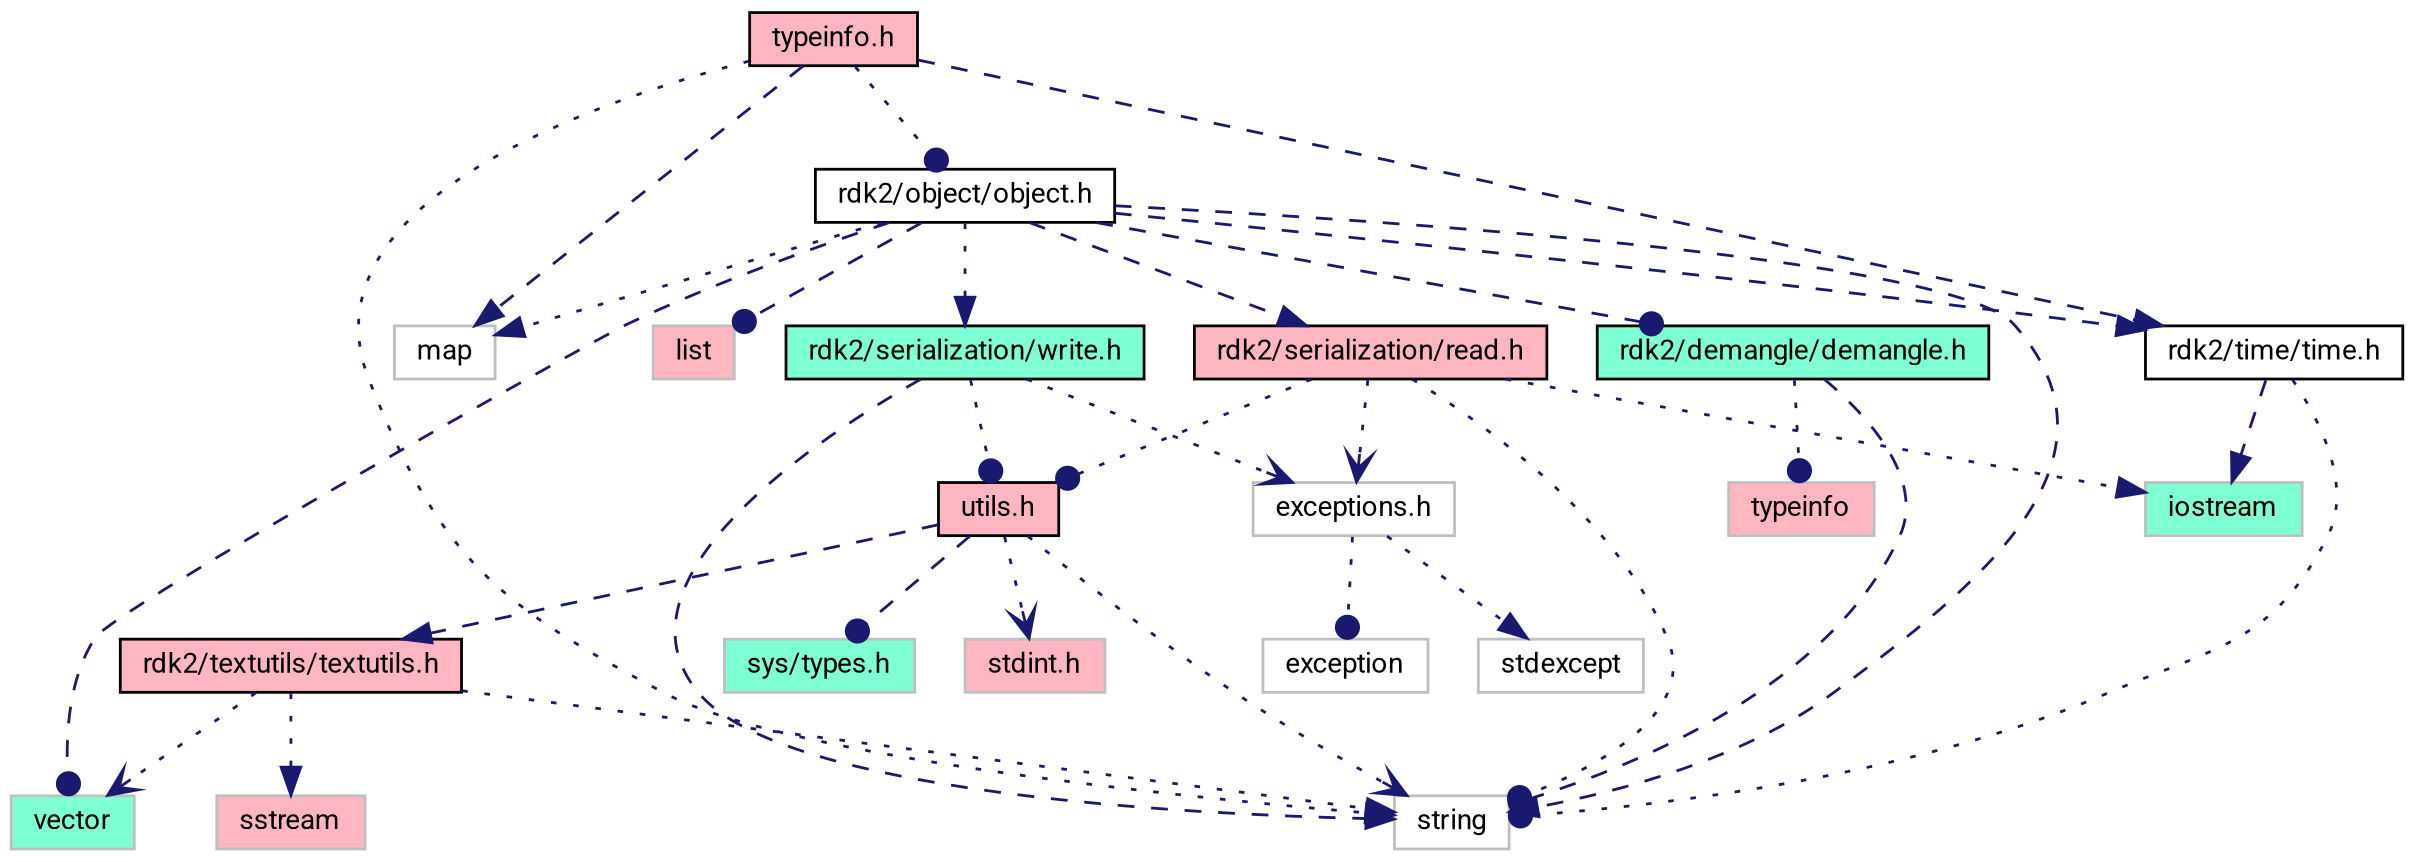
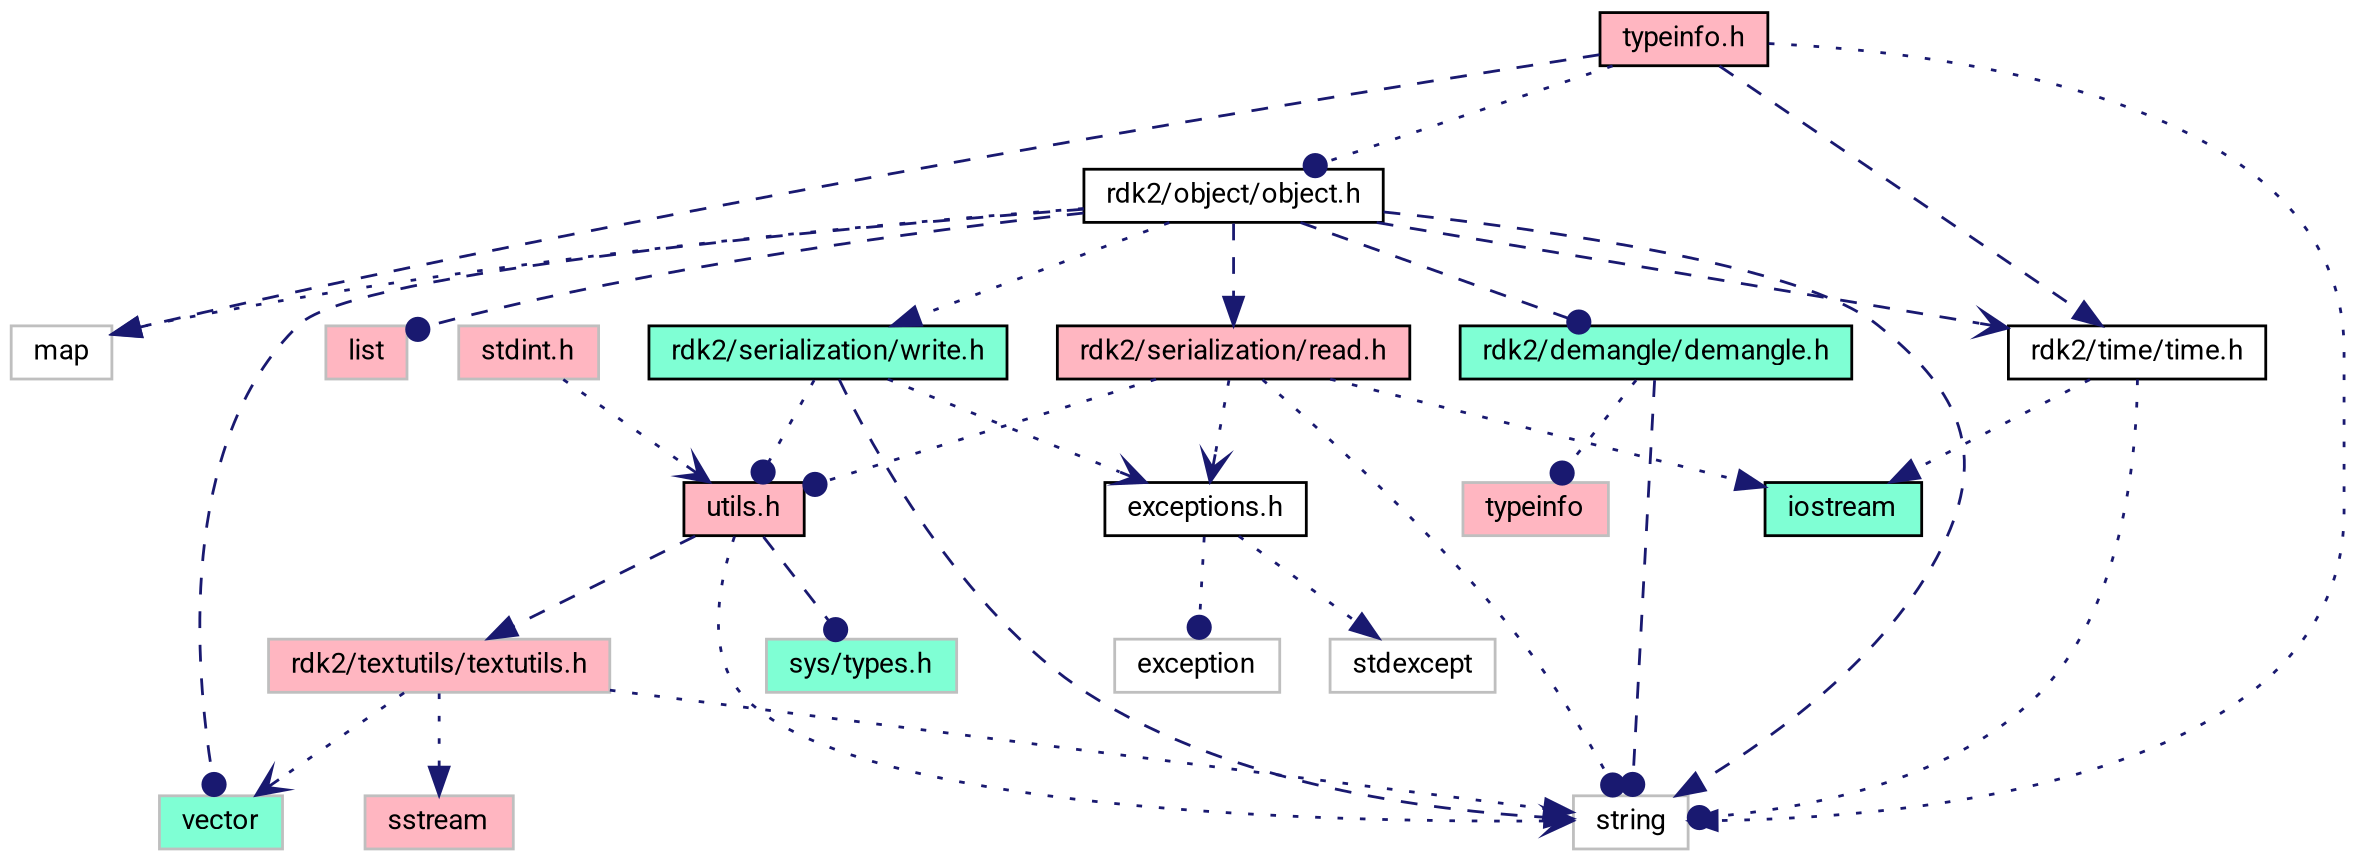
edge "rdk2/object/object.h" -> "rdk2/time/time.h": arrowhead normal -> vee
edge "rdk2/time/time.h" -> "iostream": style dashed -> dotted
node "exceptions.h": color grey75 -> black
node "iostream": color grey75 -> black
edge "utils.h" -> "stdint.h": reversed
node "rdk2/textutils/textutils.h": color black -> grey75
